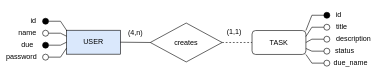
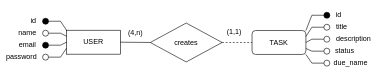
node "USER": fillcolor #dae8fc -> #ffffff
node "due": label "due" -> "email"
